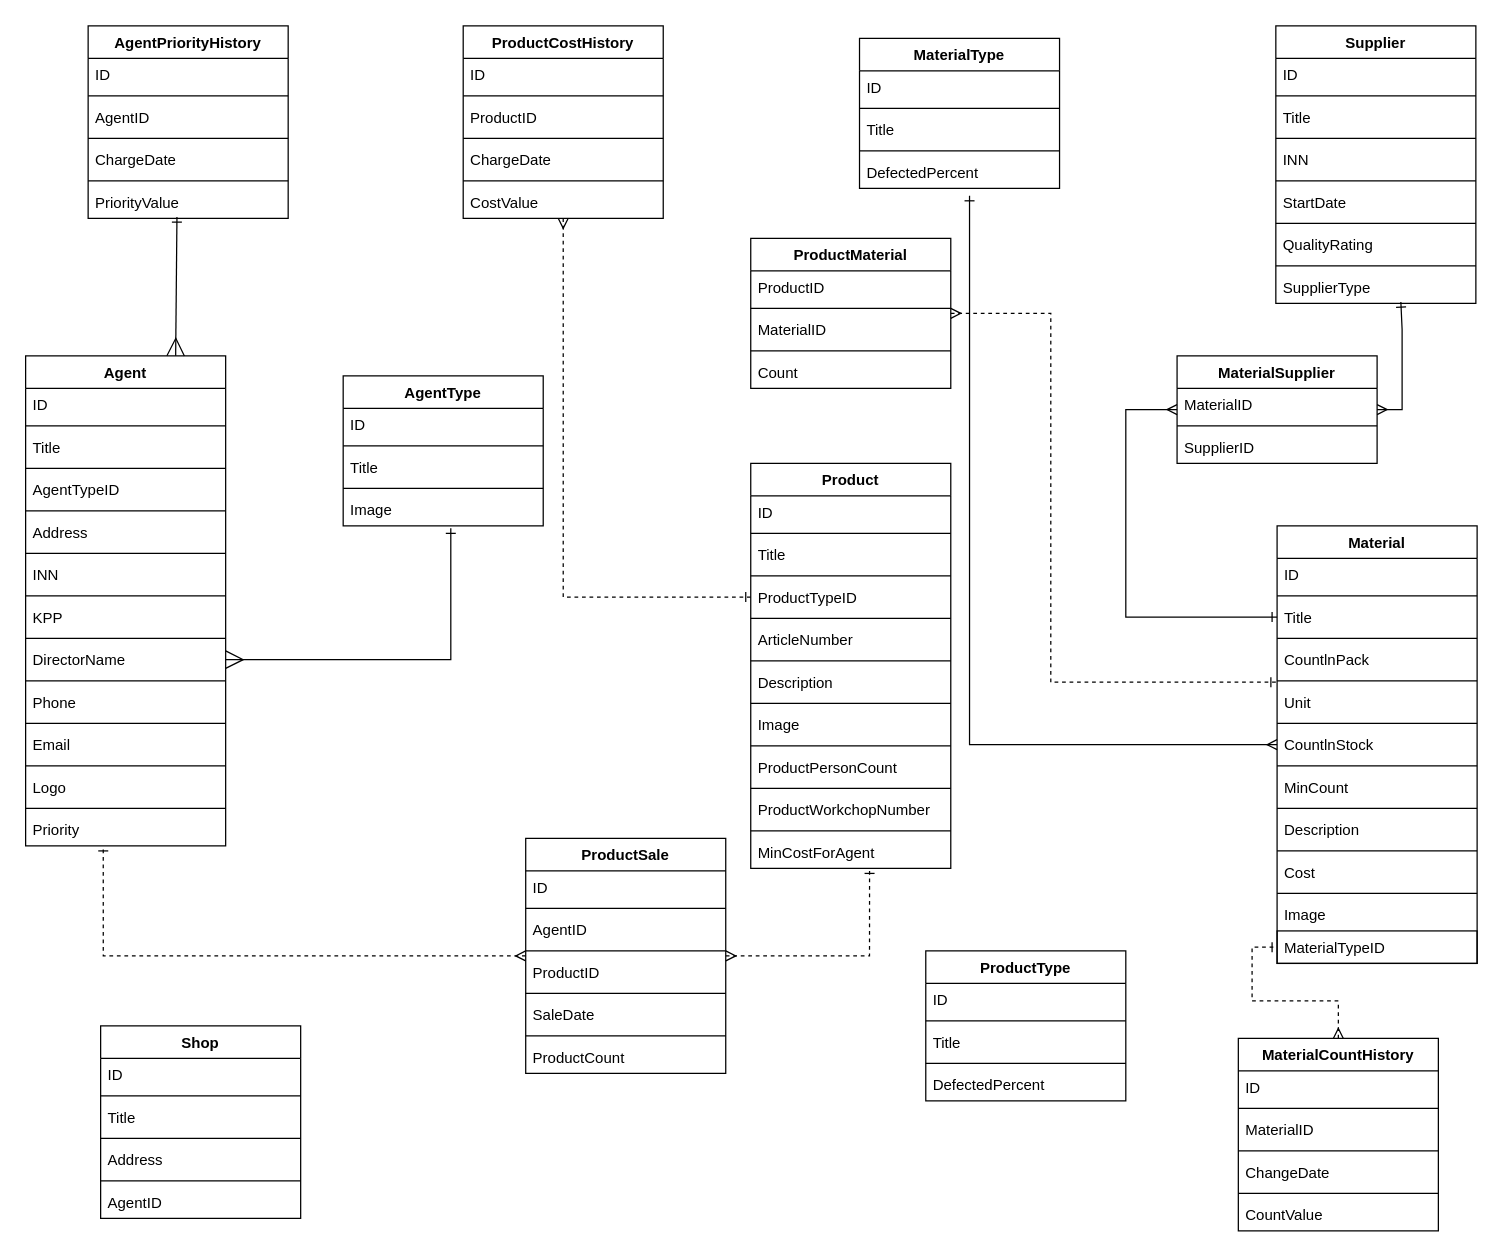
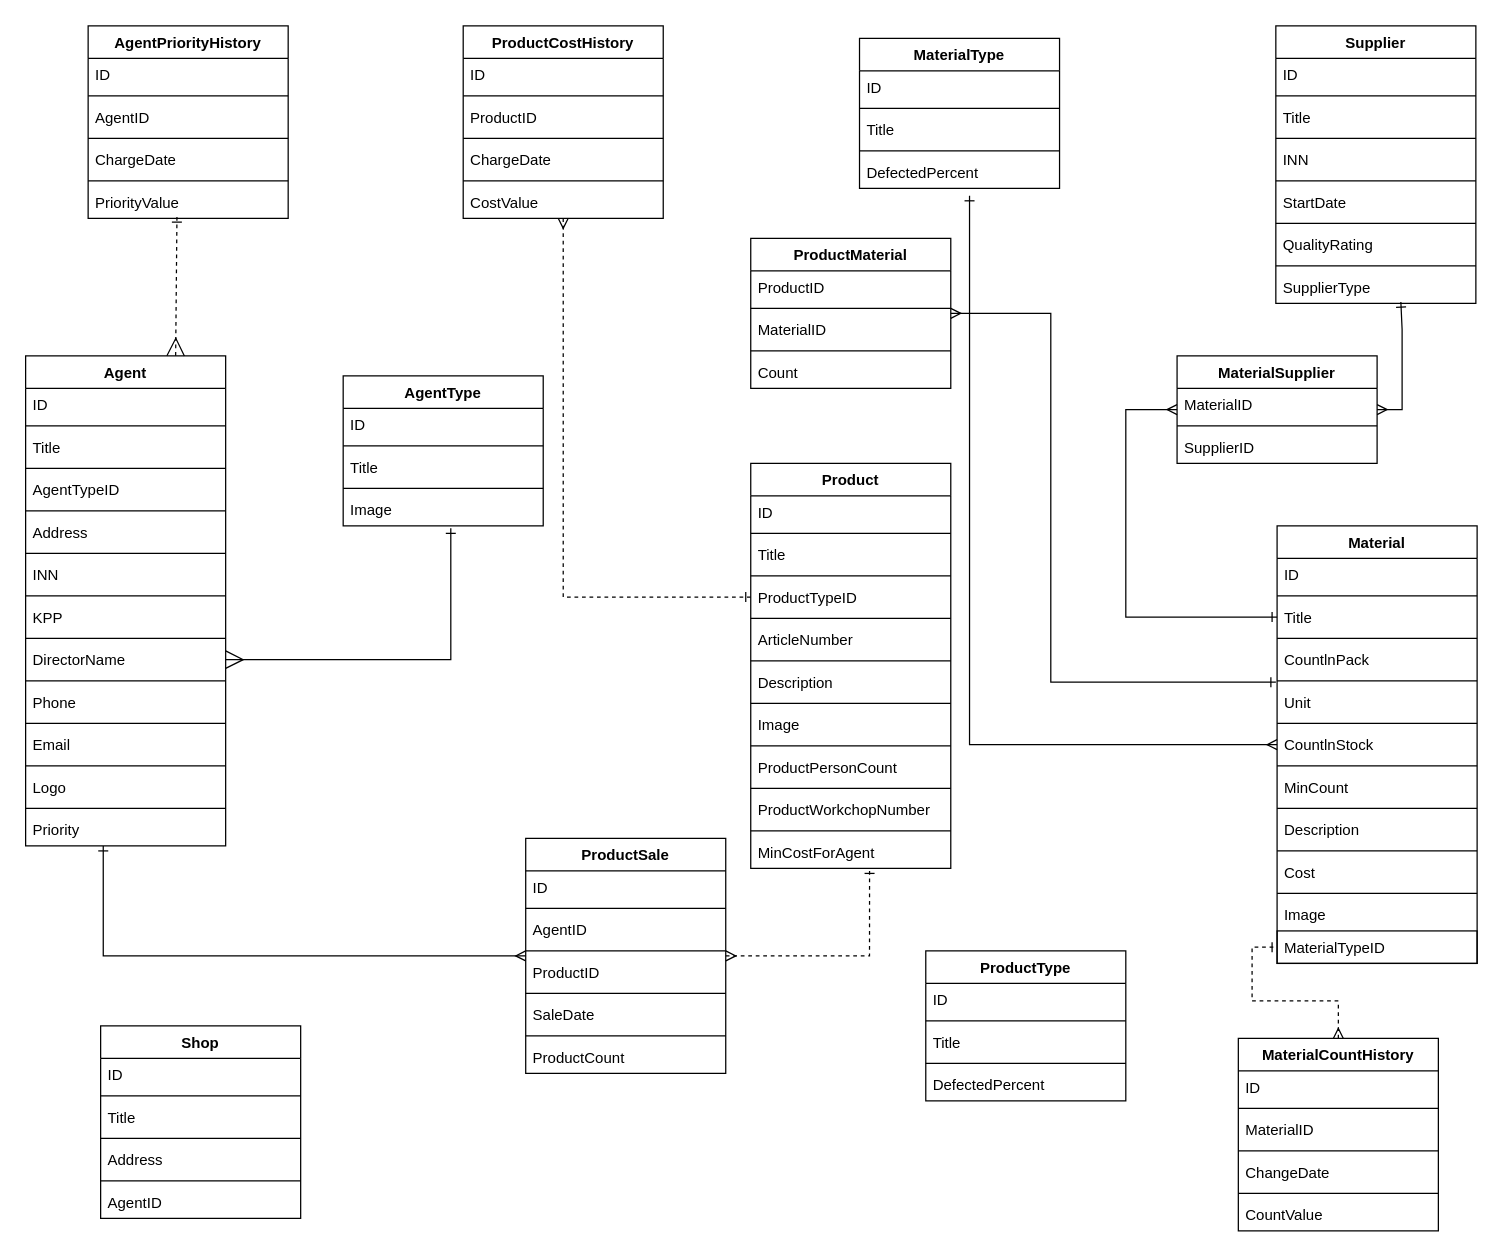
edge "PriorityValue" -- "Agent": style solid -> dashed
edge "ProductMaterial" -- "Unit": style dashed -> solid
edge "Priority" -- "ProductSale": style dashed -> solid
